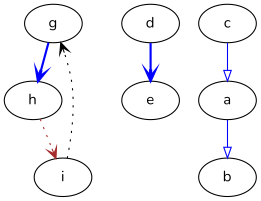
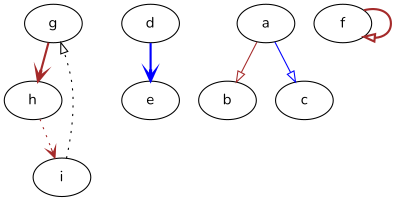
node "f": added
edge "g" -> "h": color blue -> brown
edge "c" -> "a": reversed
edge "i" -> "g": arrowhead vee -> onormal
edge "a" -> "b": color blue -> brown
